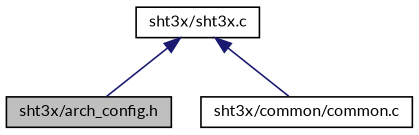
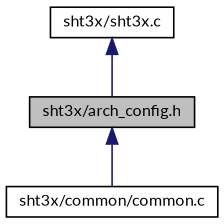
edge "sht3x/common/common.c" -> "sht3x/sht3x.c": now "sht3x/common/common.c" -> "sht3x/arch_config.h"
